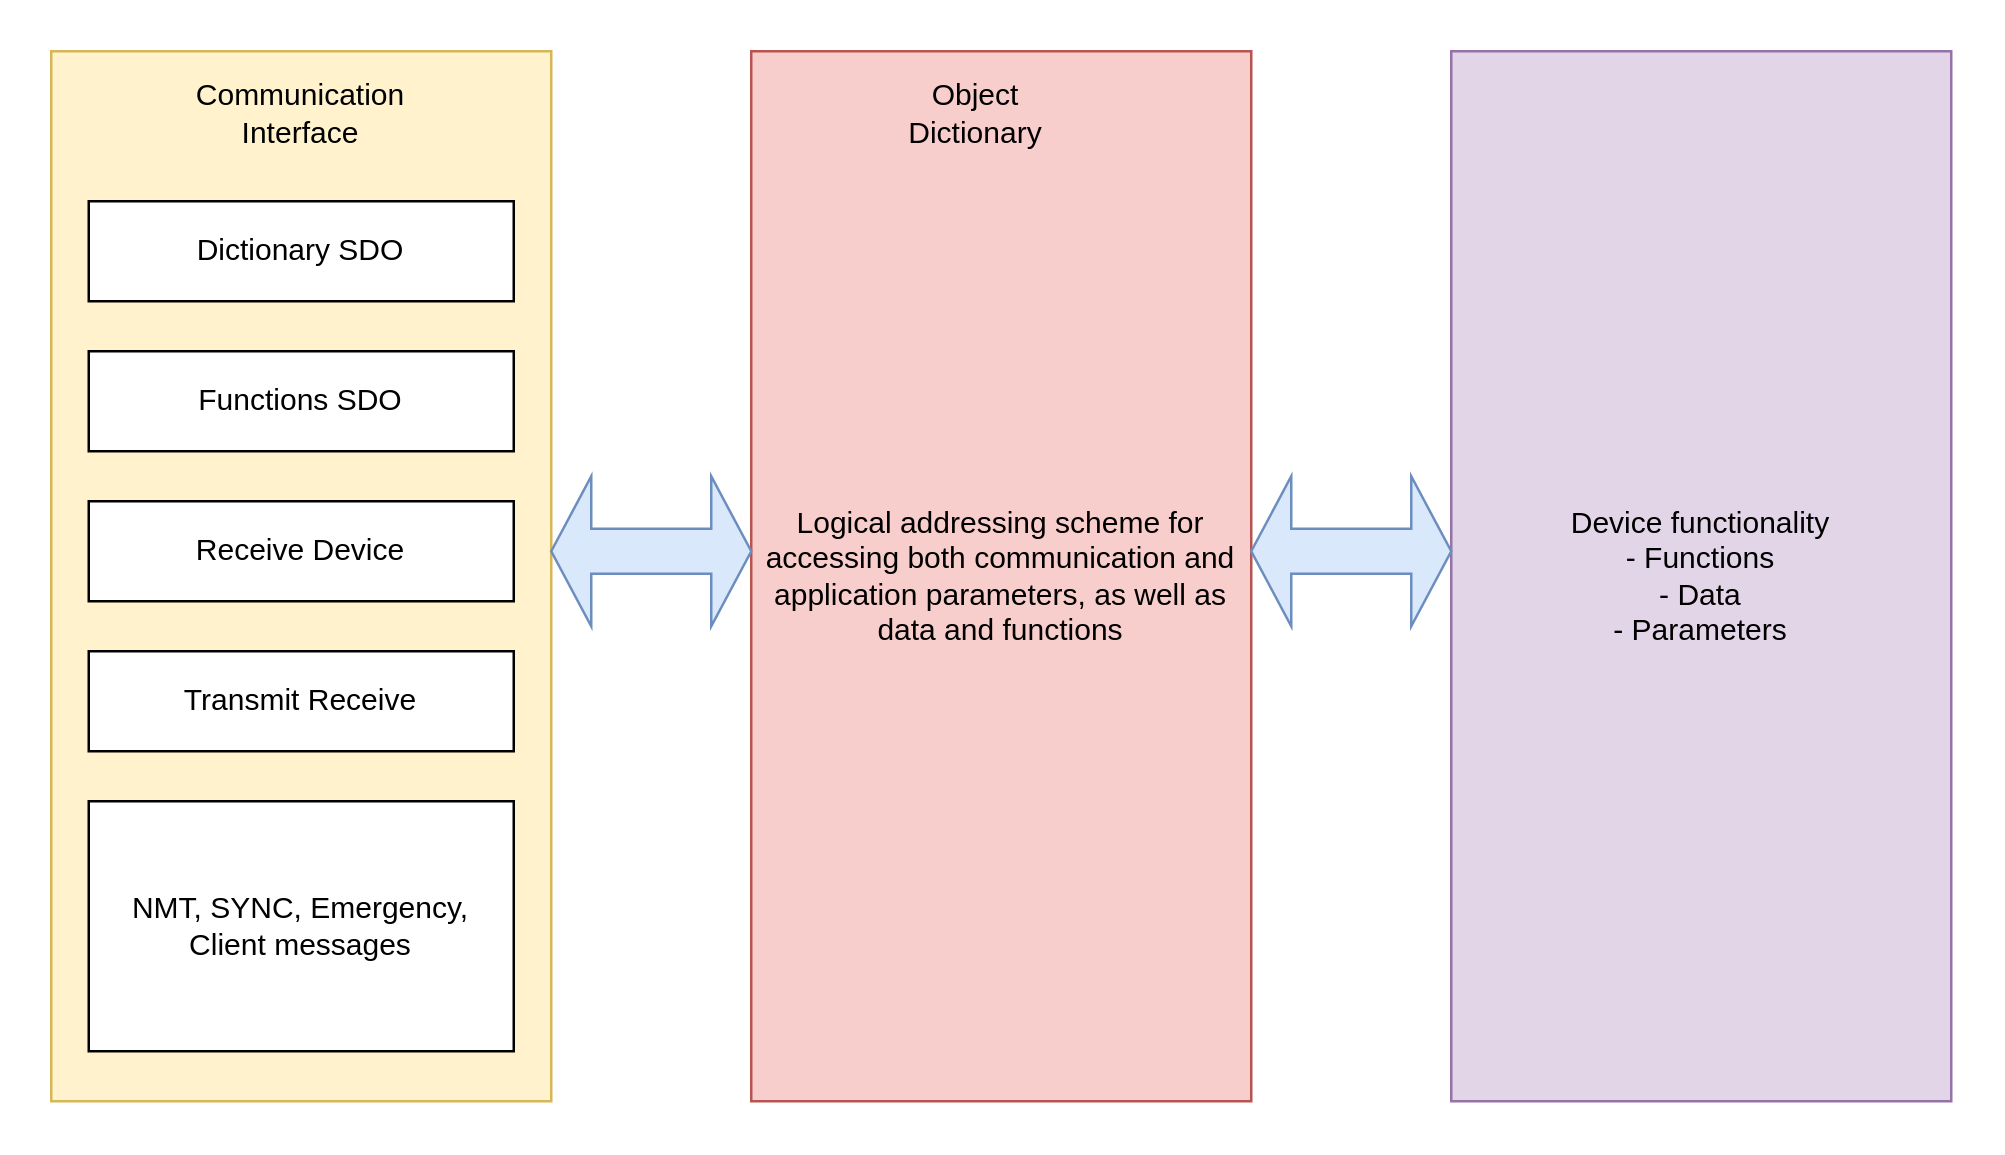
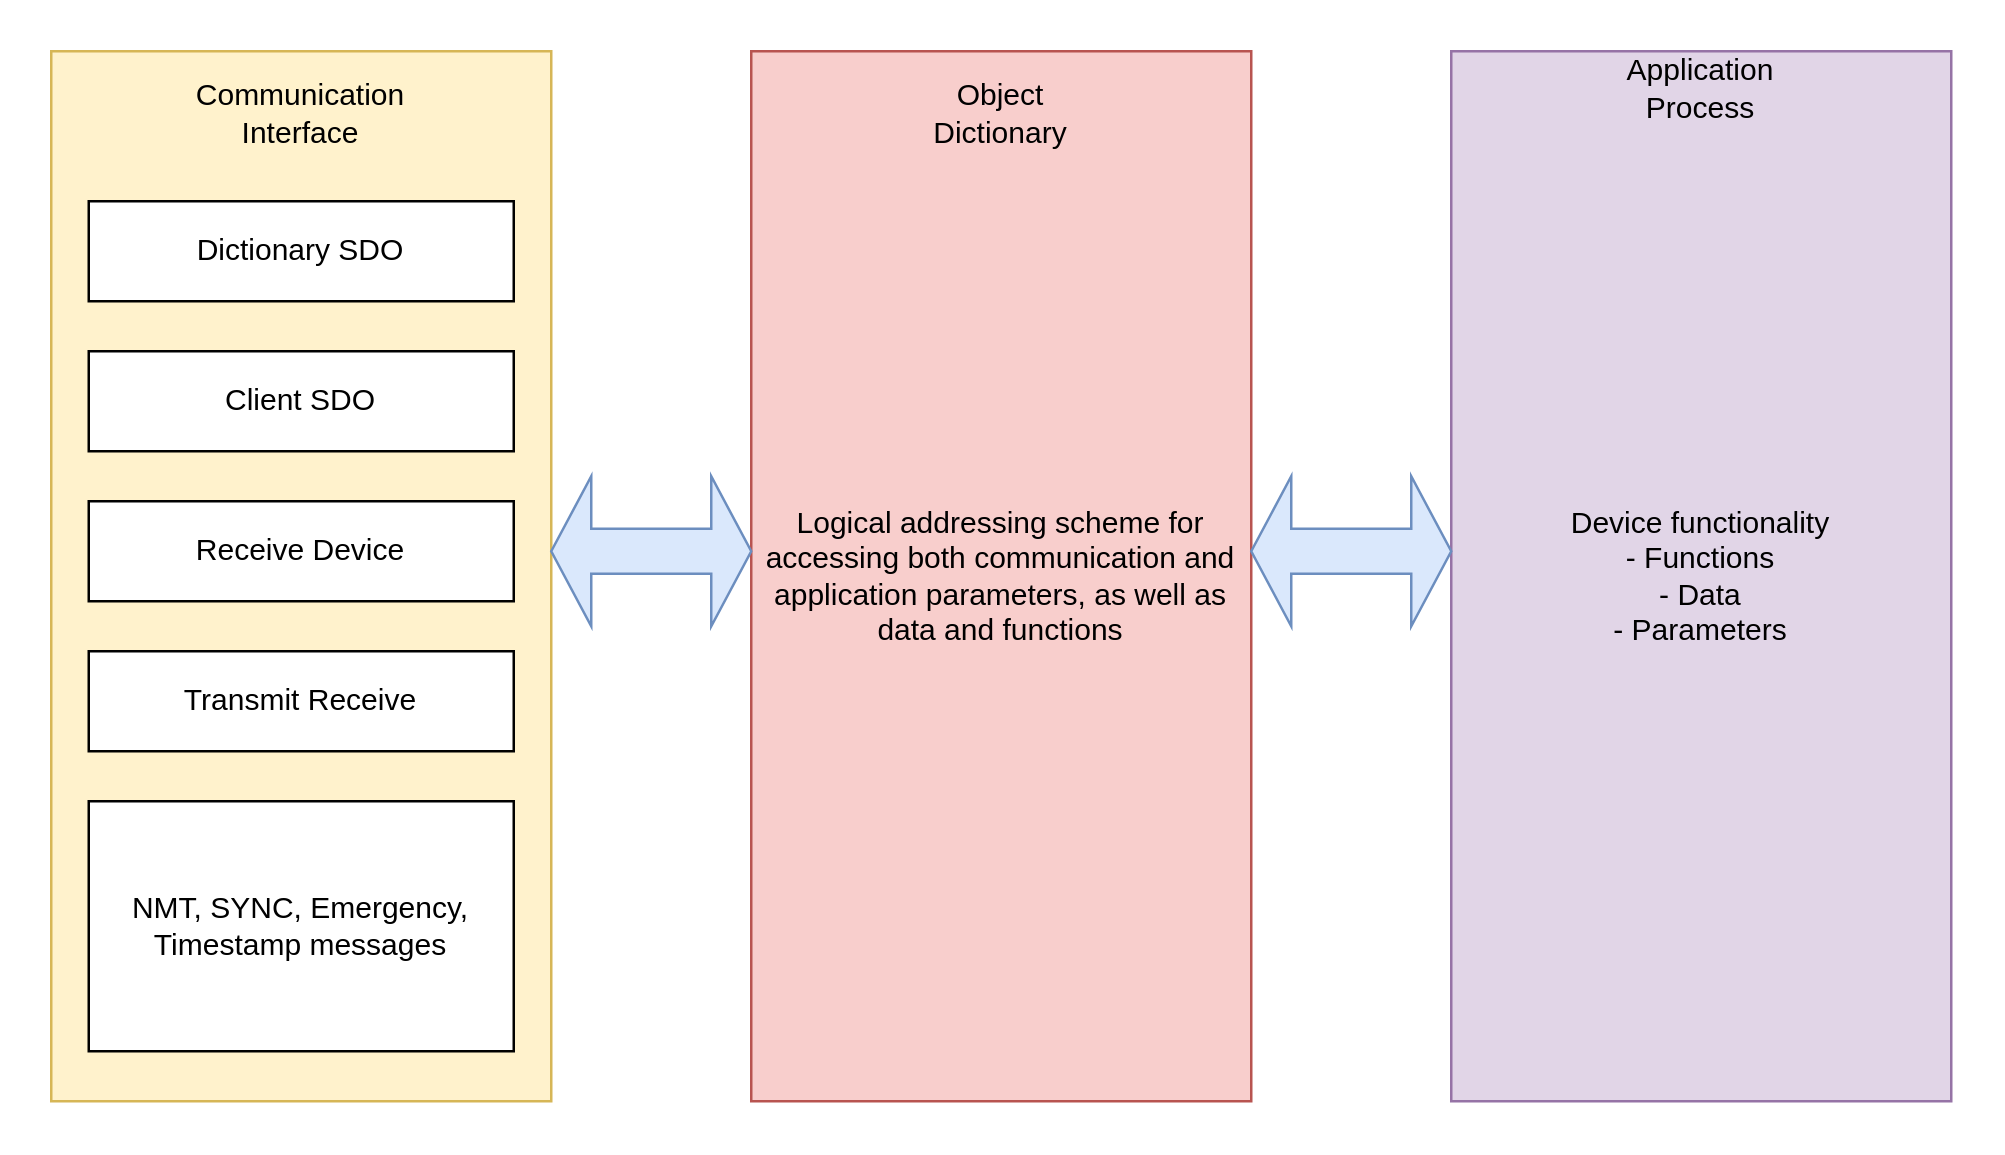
node "Application Process": added
node "Object Dictionary": moved (976, 114) -> (1001, 114)
node "Functions SDO": label "Functions SDO" -> "Client SDO"
node "NMT, SYNC, Emergency, Client messages": label "NMT, SYNC, Emergency, Client messages" -> "NMT, SYNC, Emergency, Timestamp messages"
